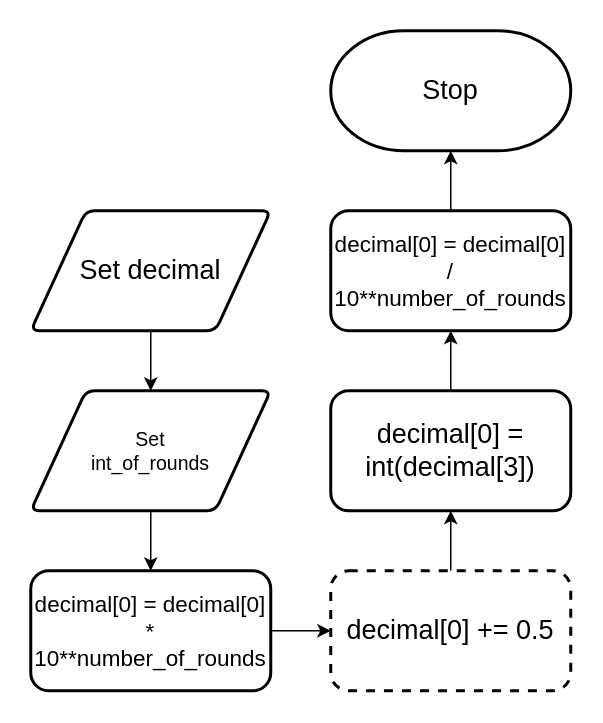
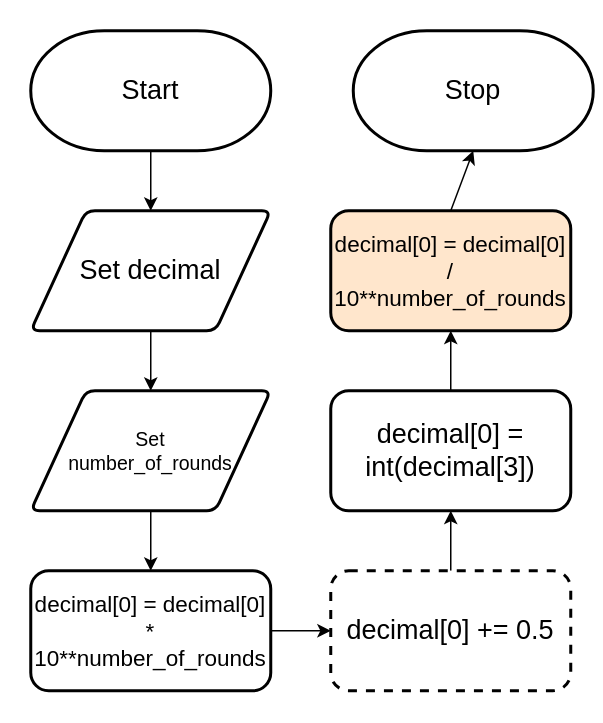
node "Start": added
node "Stop": moved (451, 91) -> (473, 91)
edge "Start" -> "Set decimal": added
node "decimal[0] = decimal[0] / 10**number_of_rounds": fillcolor #ffffff -> #ffe6cc
node "Setint_of_rounds": label "Setint_of_rounds" -> "Setnumber_of_rounds"
